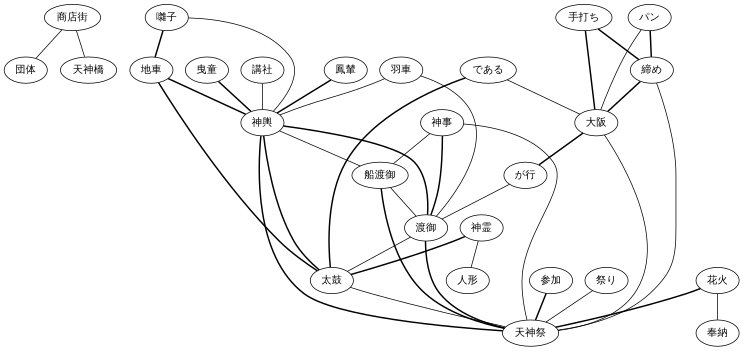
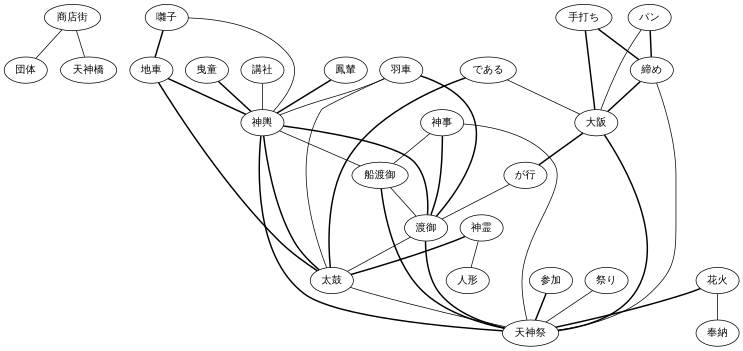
edge "羽車" -- "渡御": style solid -> bold
edge "羽車" -- "太鼓": added
edge "大阪" -- "天神祭": style solid -> bold
